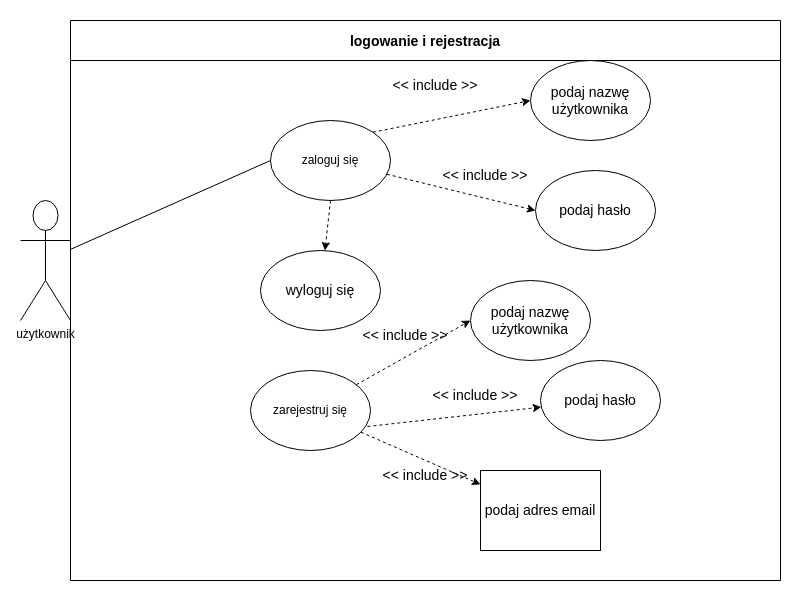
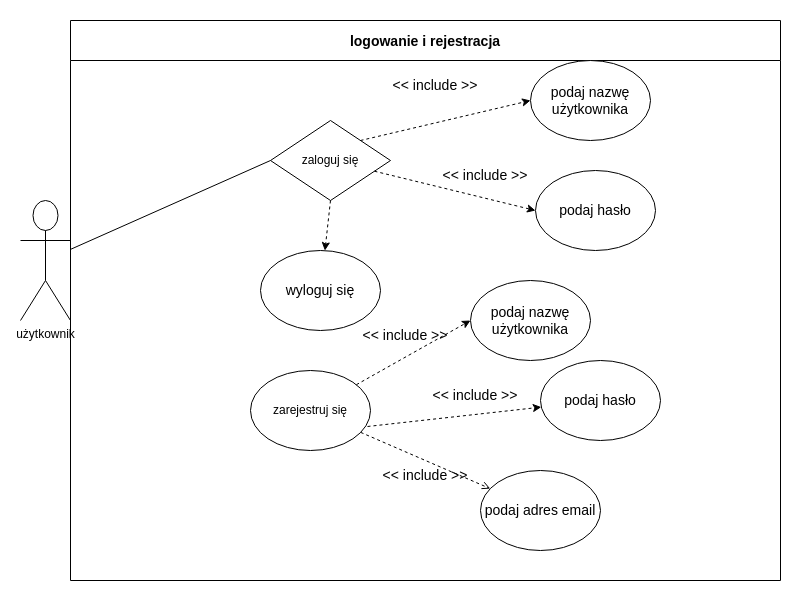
node "zaloguj się": shape ellipse -> diamond
edge "zarejestruj się" -> "podaj adres email": arrowhead classic -> open
node "podaj adres email": shape rectangle -> ellipse
